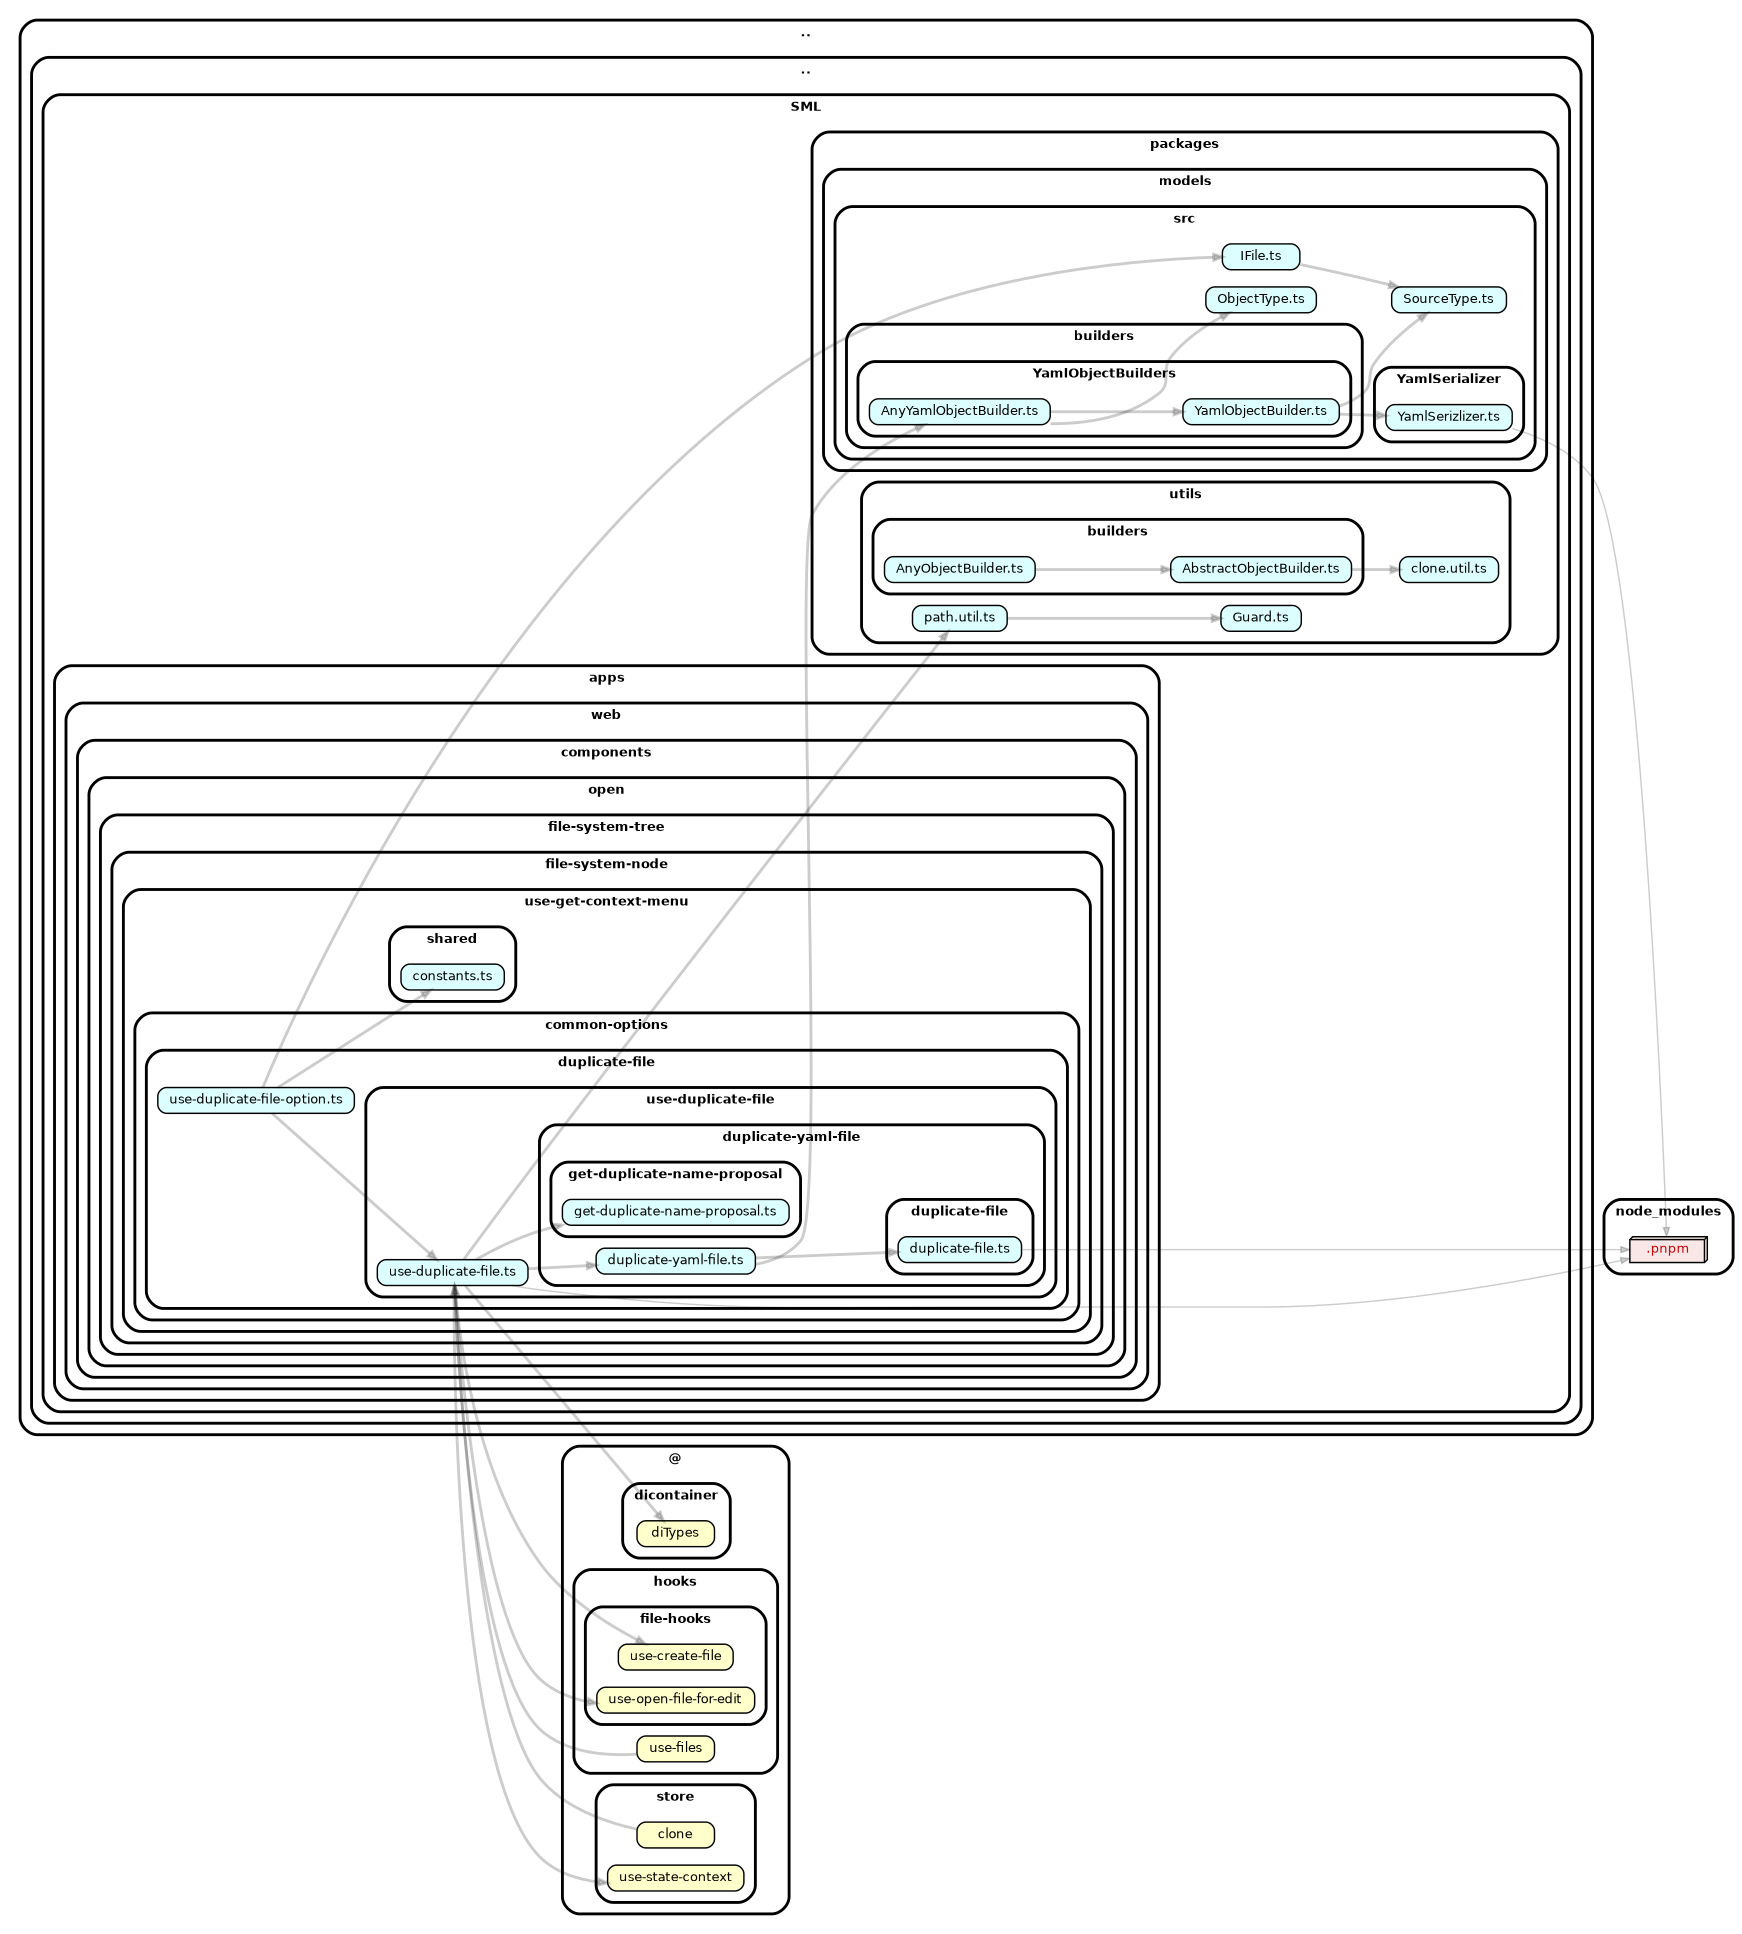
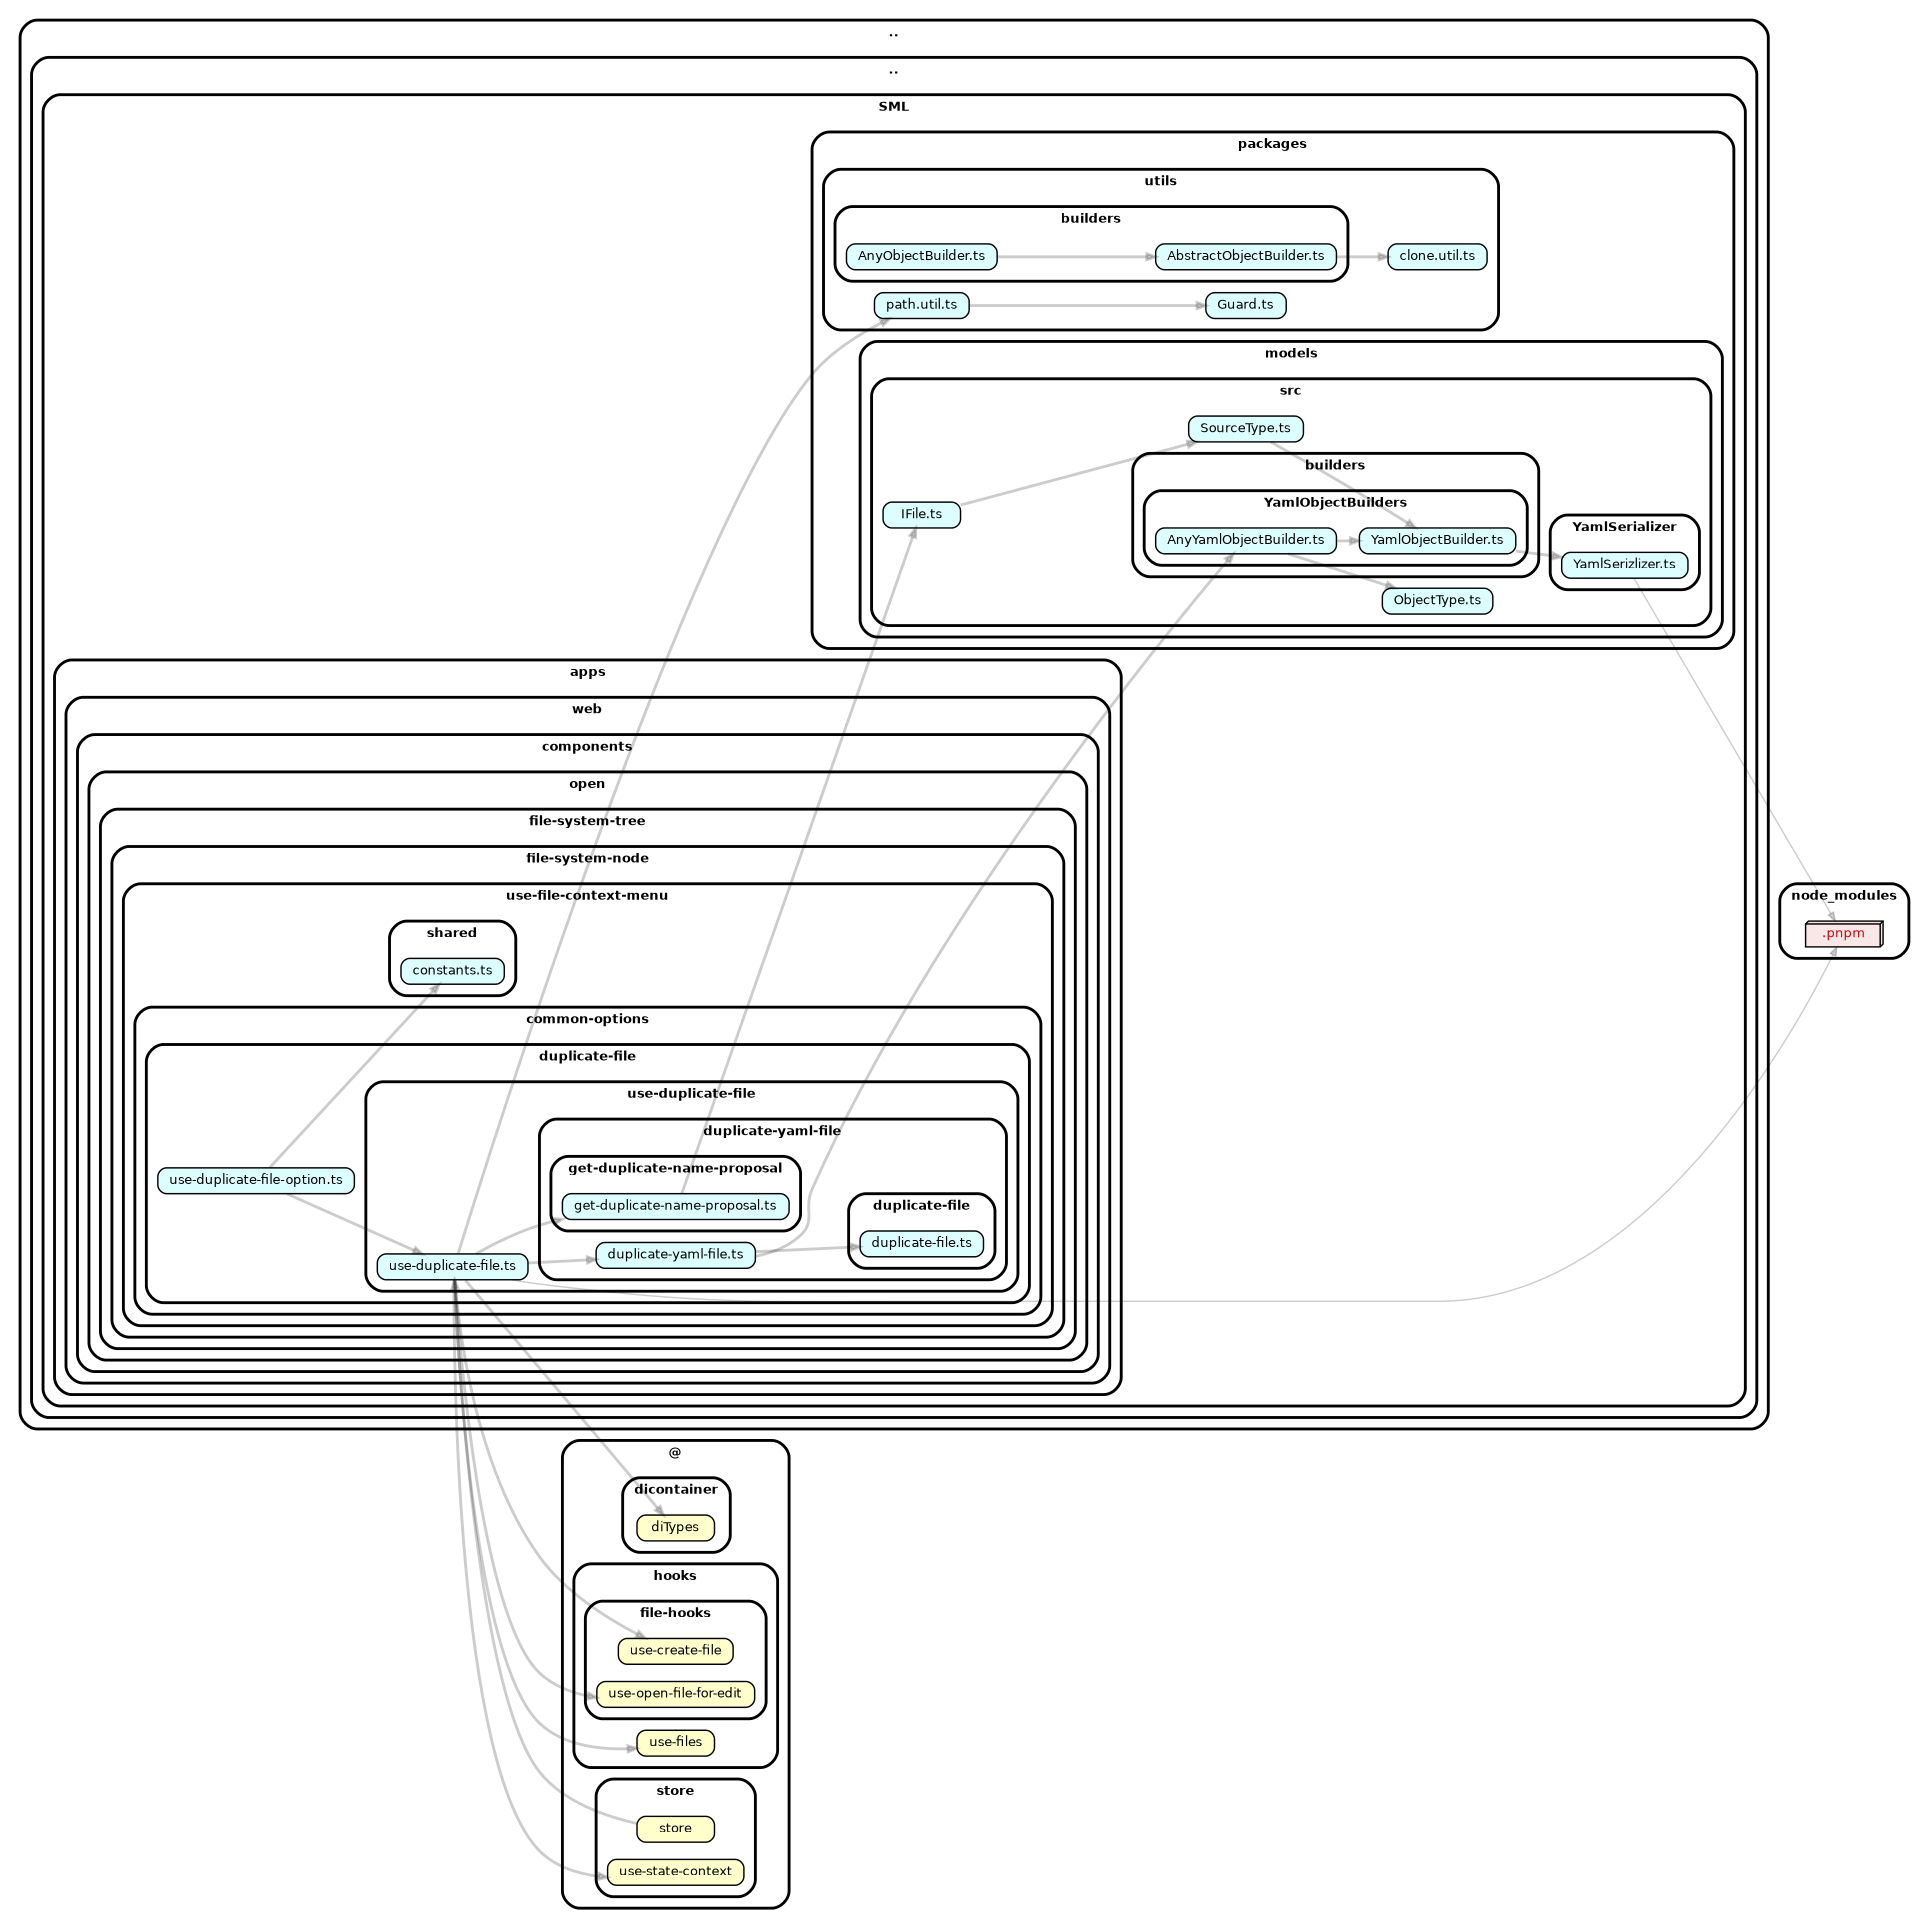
edge "YamlObjectBuilder.ts" -> "SourceType.ts": reversed
edge "use-duplicate-file-option.ts" -> "IFile.ts": now "get-duplicate-name-proposal.ts" -> "IFile.ts"
cluster "use-get-context-menu": label "use-get-context-menu" -> "use-file-context-menu"
edge "duplicate-file.ts" -> ".pnpm": removed
edge "use-files" -> "use-duplicate-file.ts": reversed
node "clone": label "clone" -> "store"
